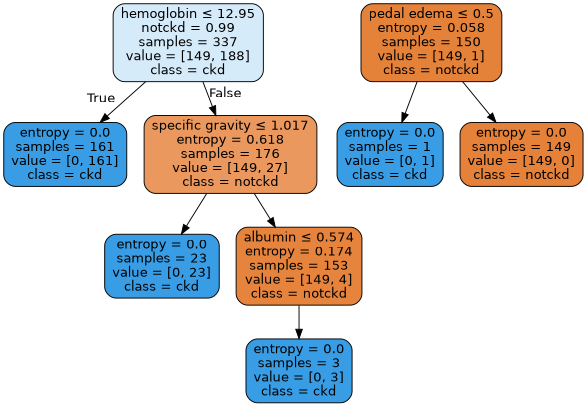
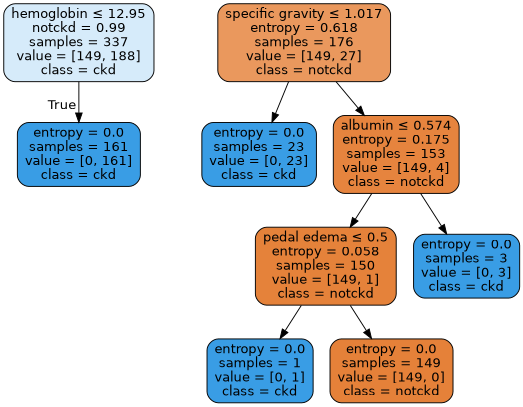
edge "hemoglobin ≤ 12.95" -> "specific gravity ≤ 1.017": removed
edge "albumin ≤ 0.574" -> "pedal edema ≤ 0.5": added
node "albumin ≤ 0.574": text "entropy = 0.174" -> "entropy = 0.175"
